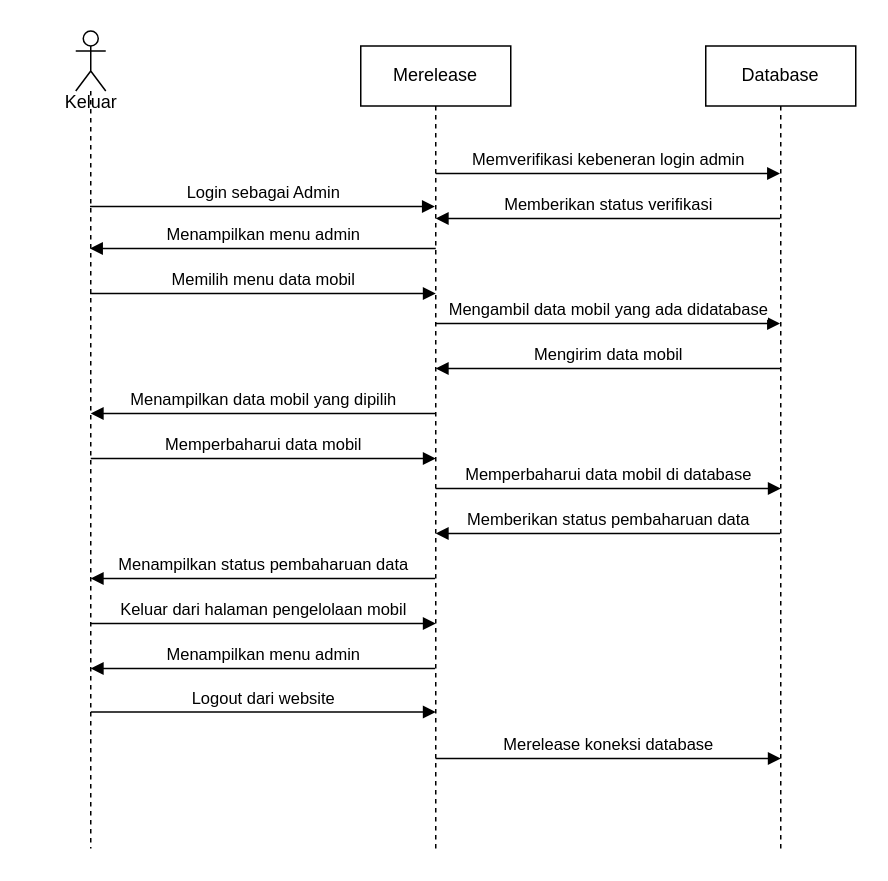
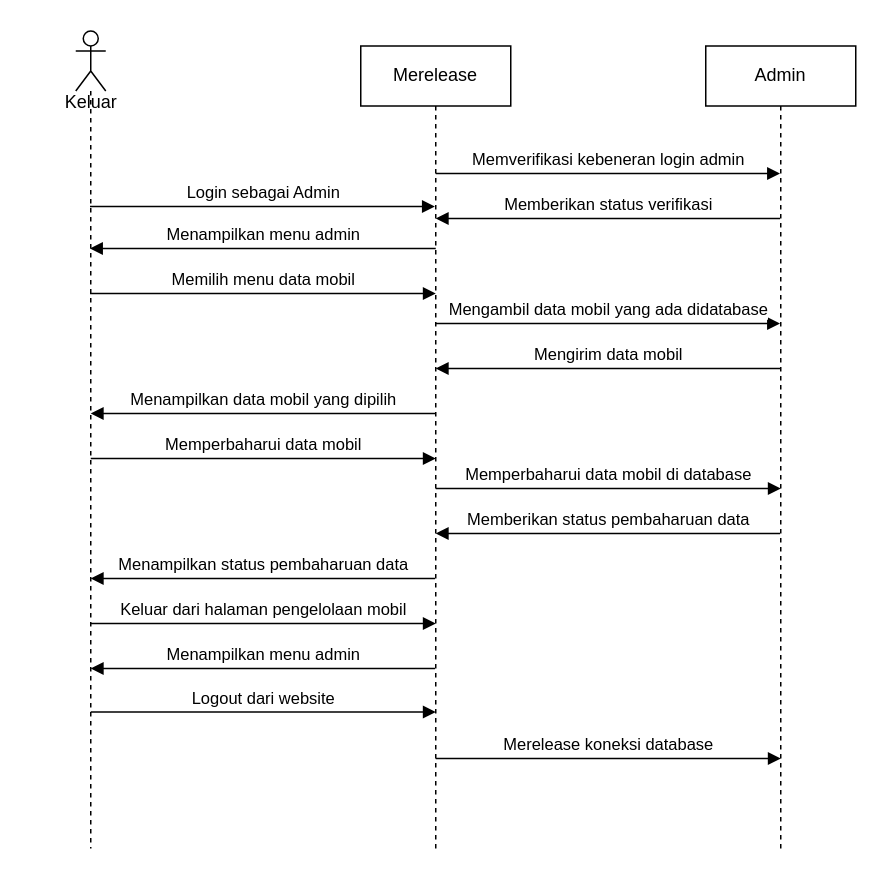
node "Database": label "Database" -> "Admin"
